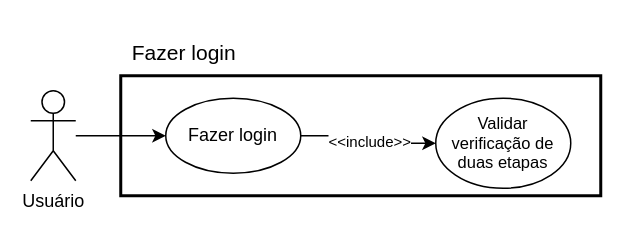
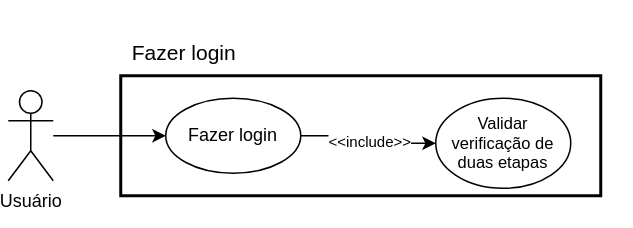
node "Usuário": moved (53, 136) -> (31, 136)
